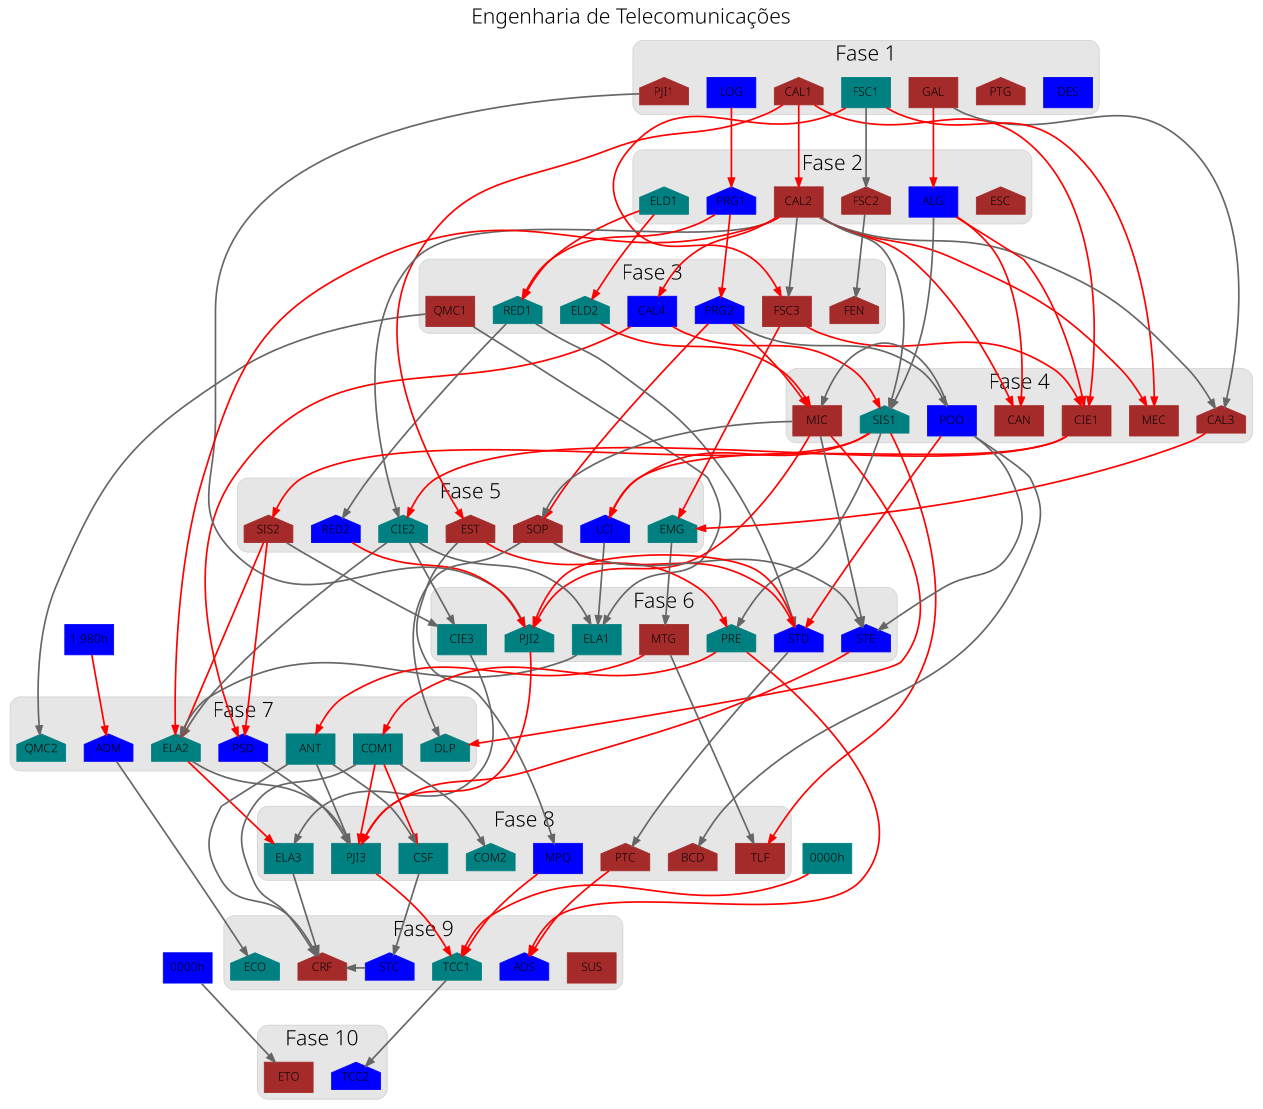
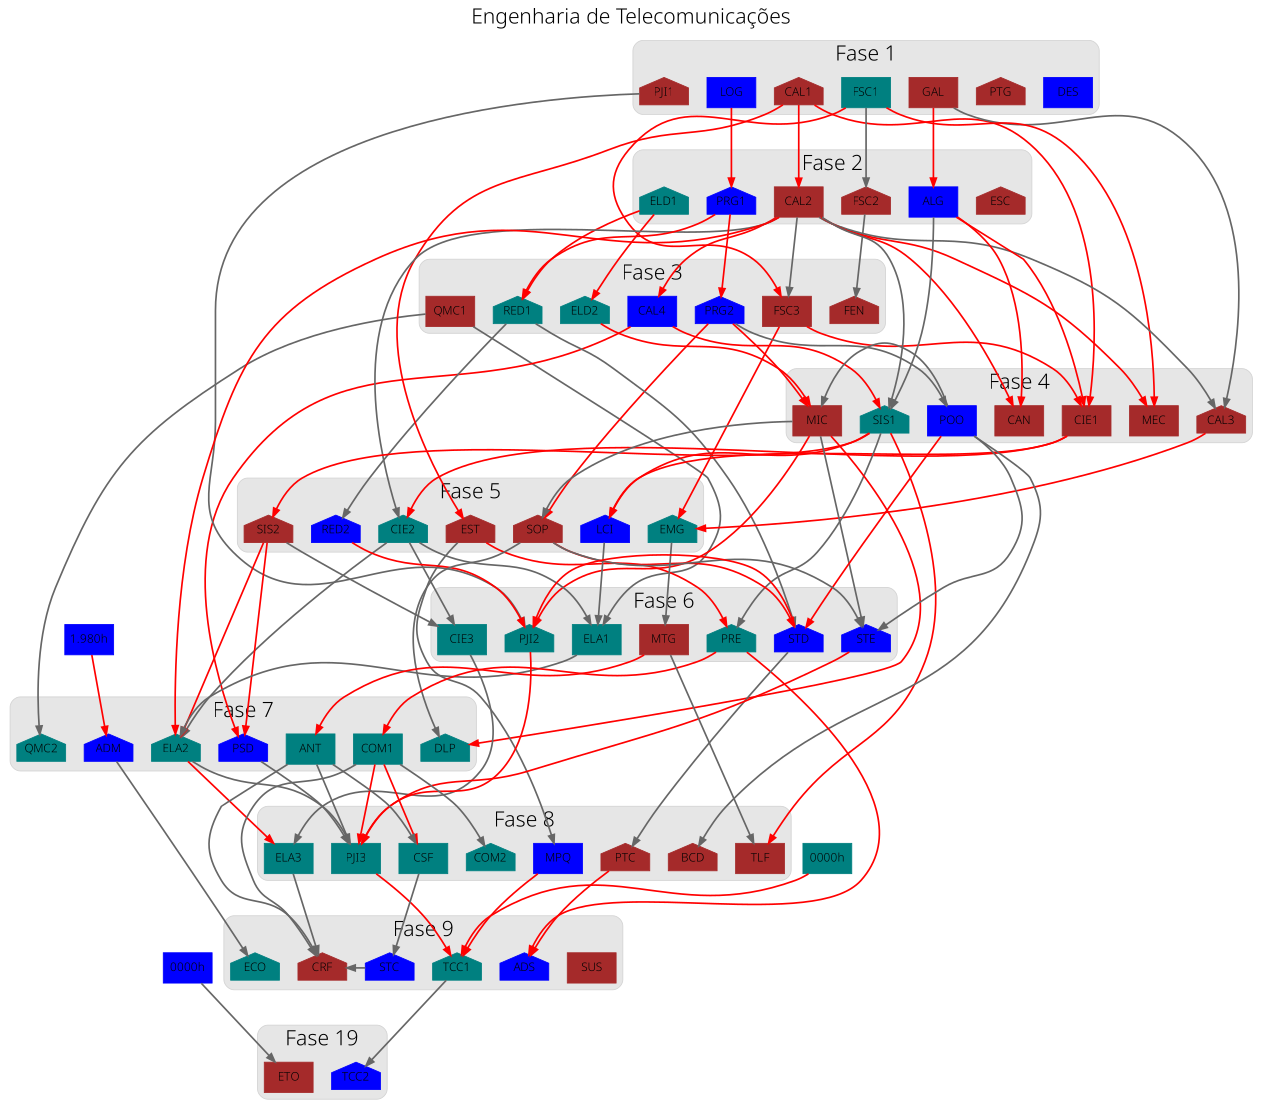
cluster "Fase 10": label "Fase 10" -> "Fase 19"
